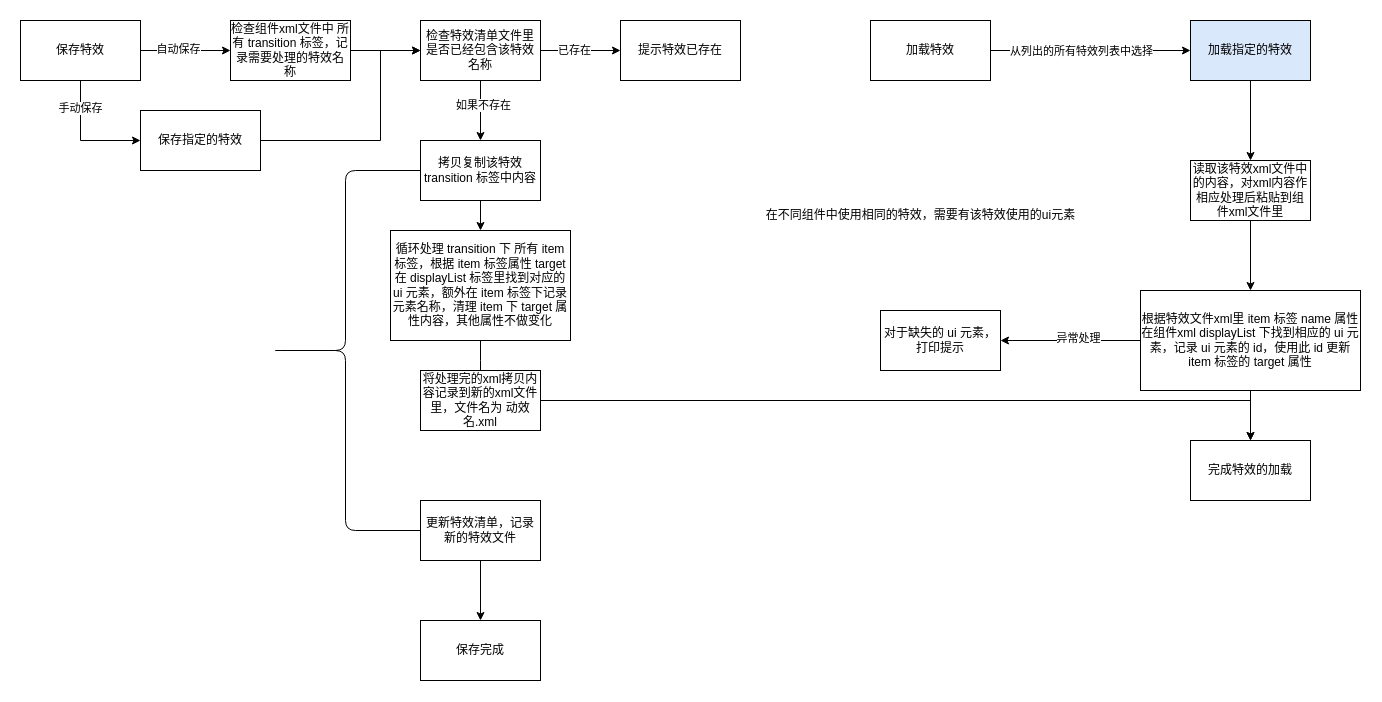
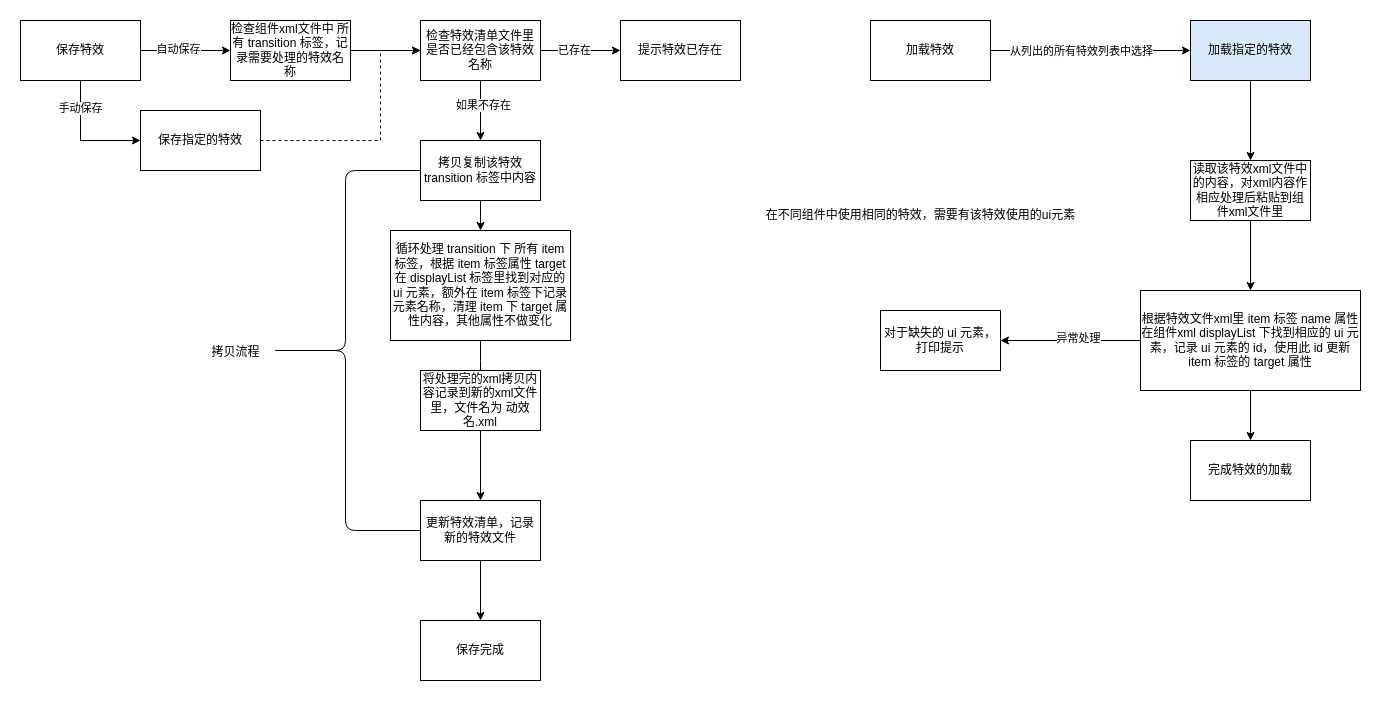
edge "保存指定的特效" -> "检查特效清单文件里是否已经包含该特效名称": style solid -> dashed
node "拷贝流程": added
edge "将处理完的xml拷贝内容记录到新的xml文件里，文件名为 动效名.xml" -> "完成特效的加载": now "将处理完的xml拷贝内容记录到新的xml文件里，文件名为 动效名.xml" -> "更新特效清单，记录新的特效文件"
